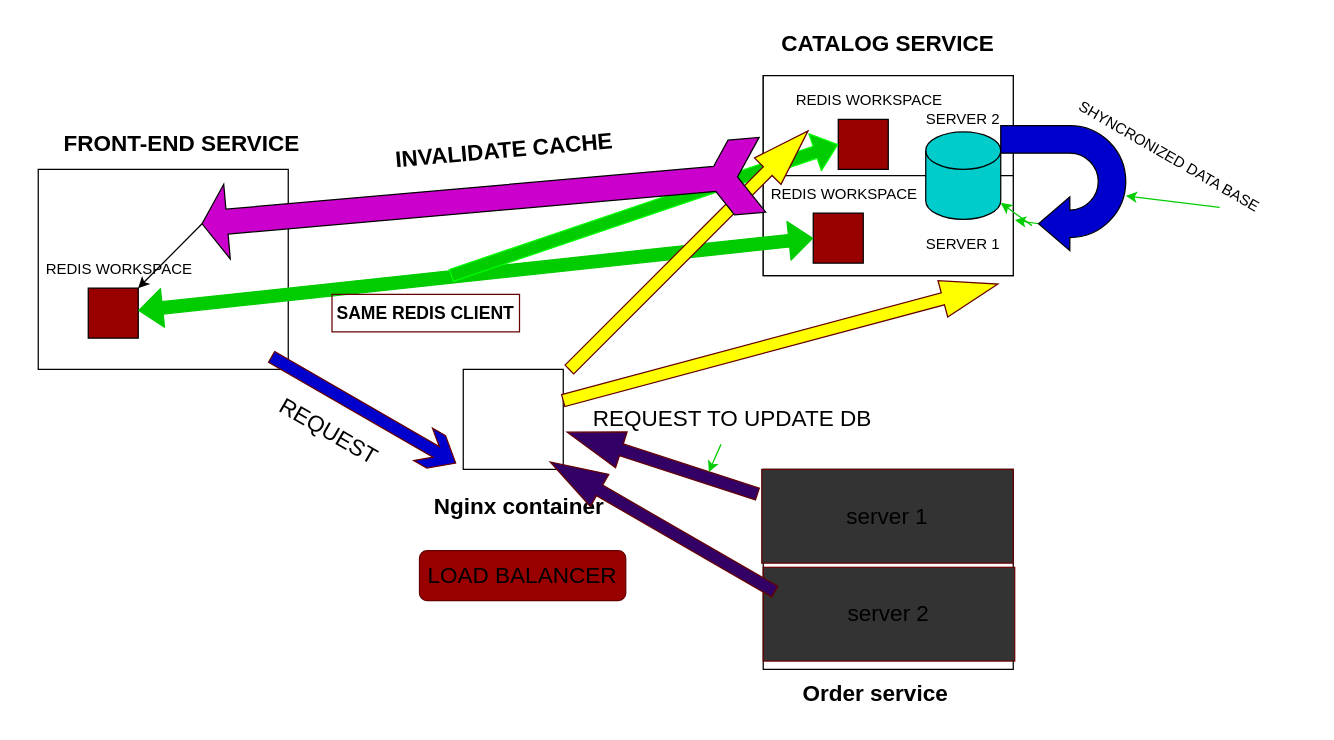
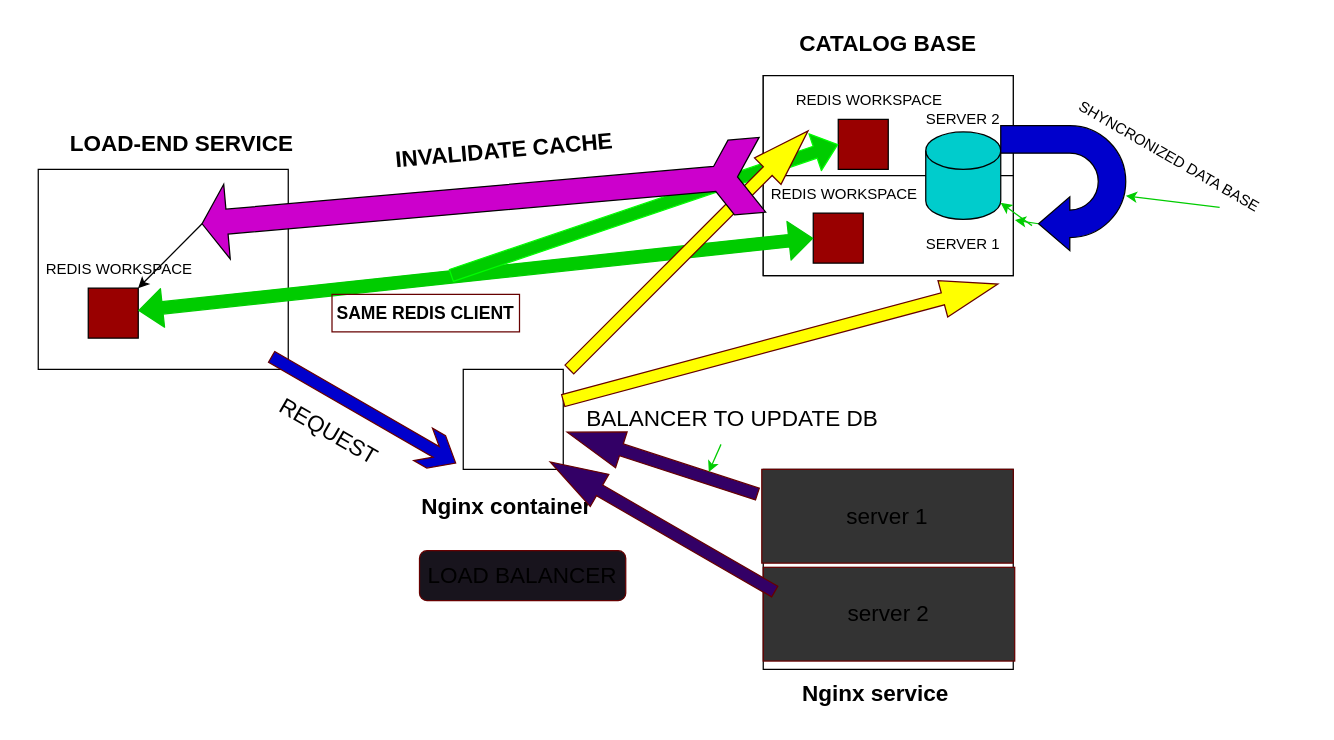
node "CATALOG SERVICE": label "CATALOG SERVICE" -> "CATALOG BASE"
node "FRONT-END SERVICE": label "FRONT-END SERVICE" -> "LOAD-END SERVICE"
node "REQUEST TO UPDATE DB": label "REQUEST TO UPDATE DB" -> "BALANCER TO UPDATE DB"
node "Nginx container": moved (519, 507) -> (507, 507)
node "LOAD BALANCER": fillcolor #990000 -> #18141d
node "Order service": label "Order service" -> "Nginx service"
